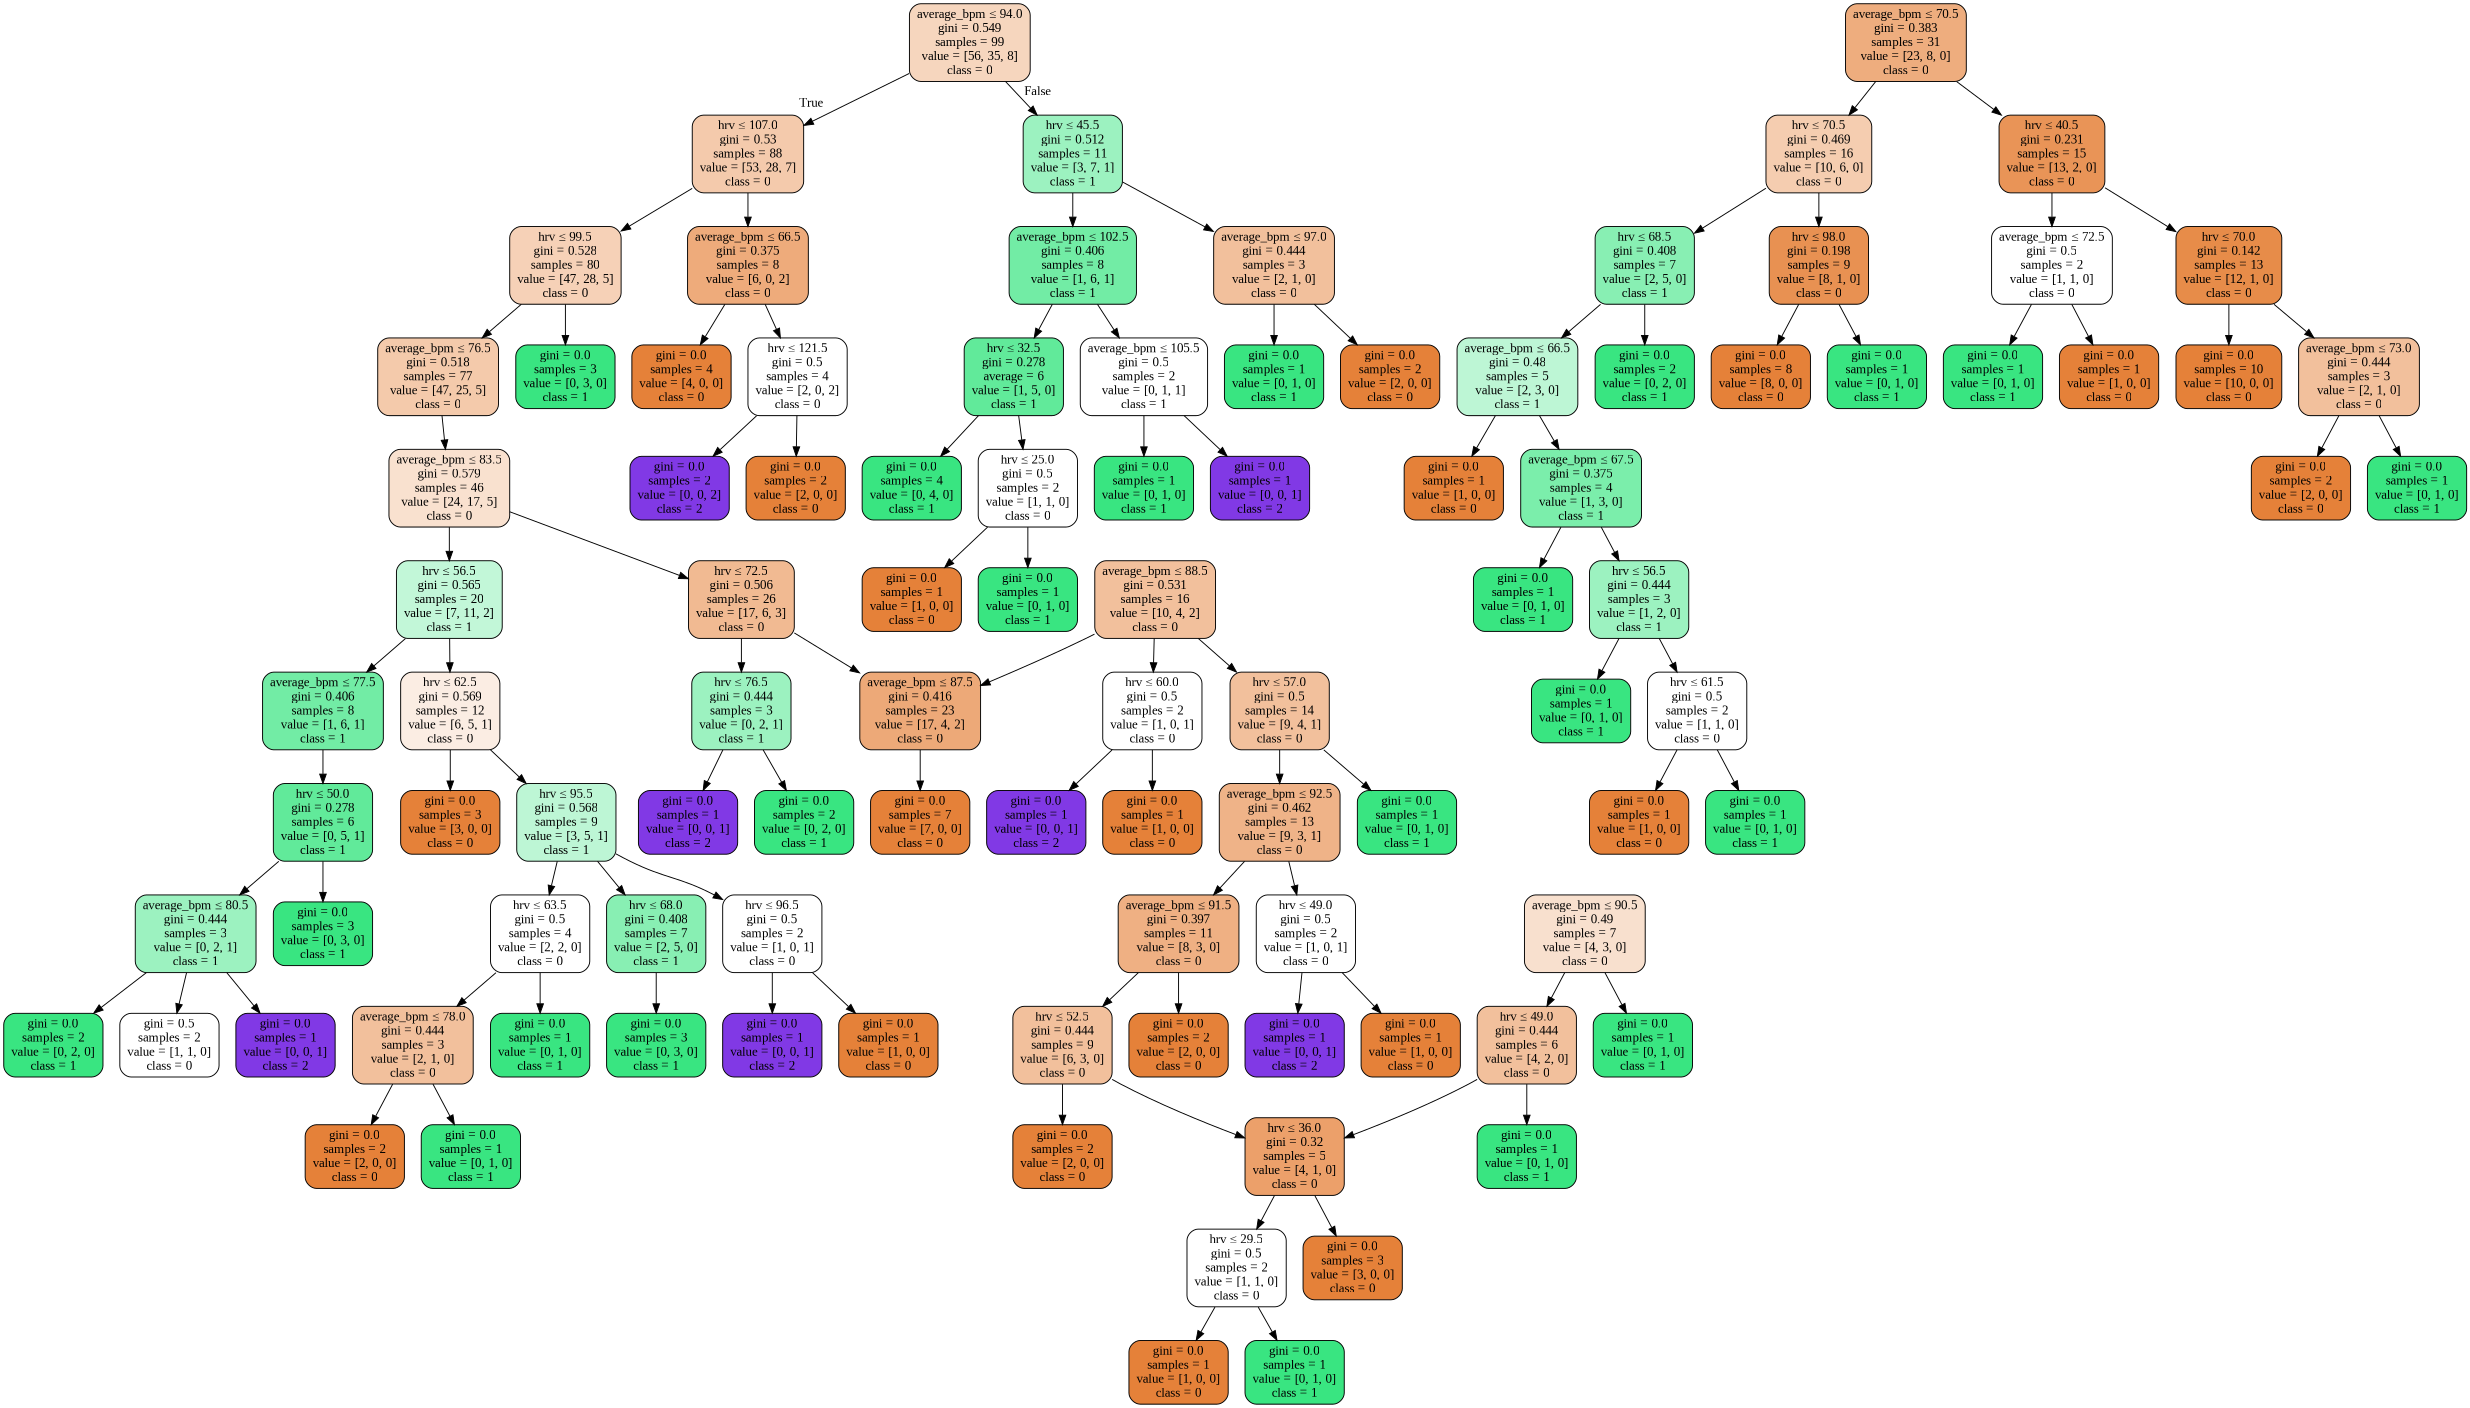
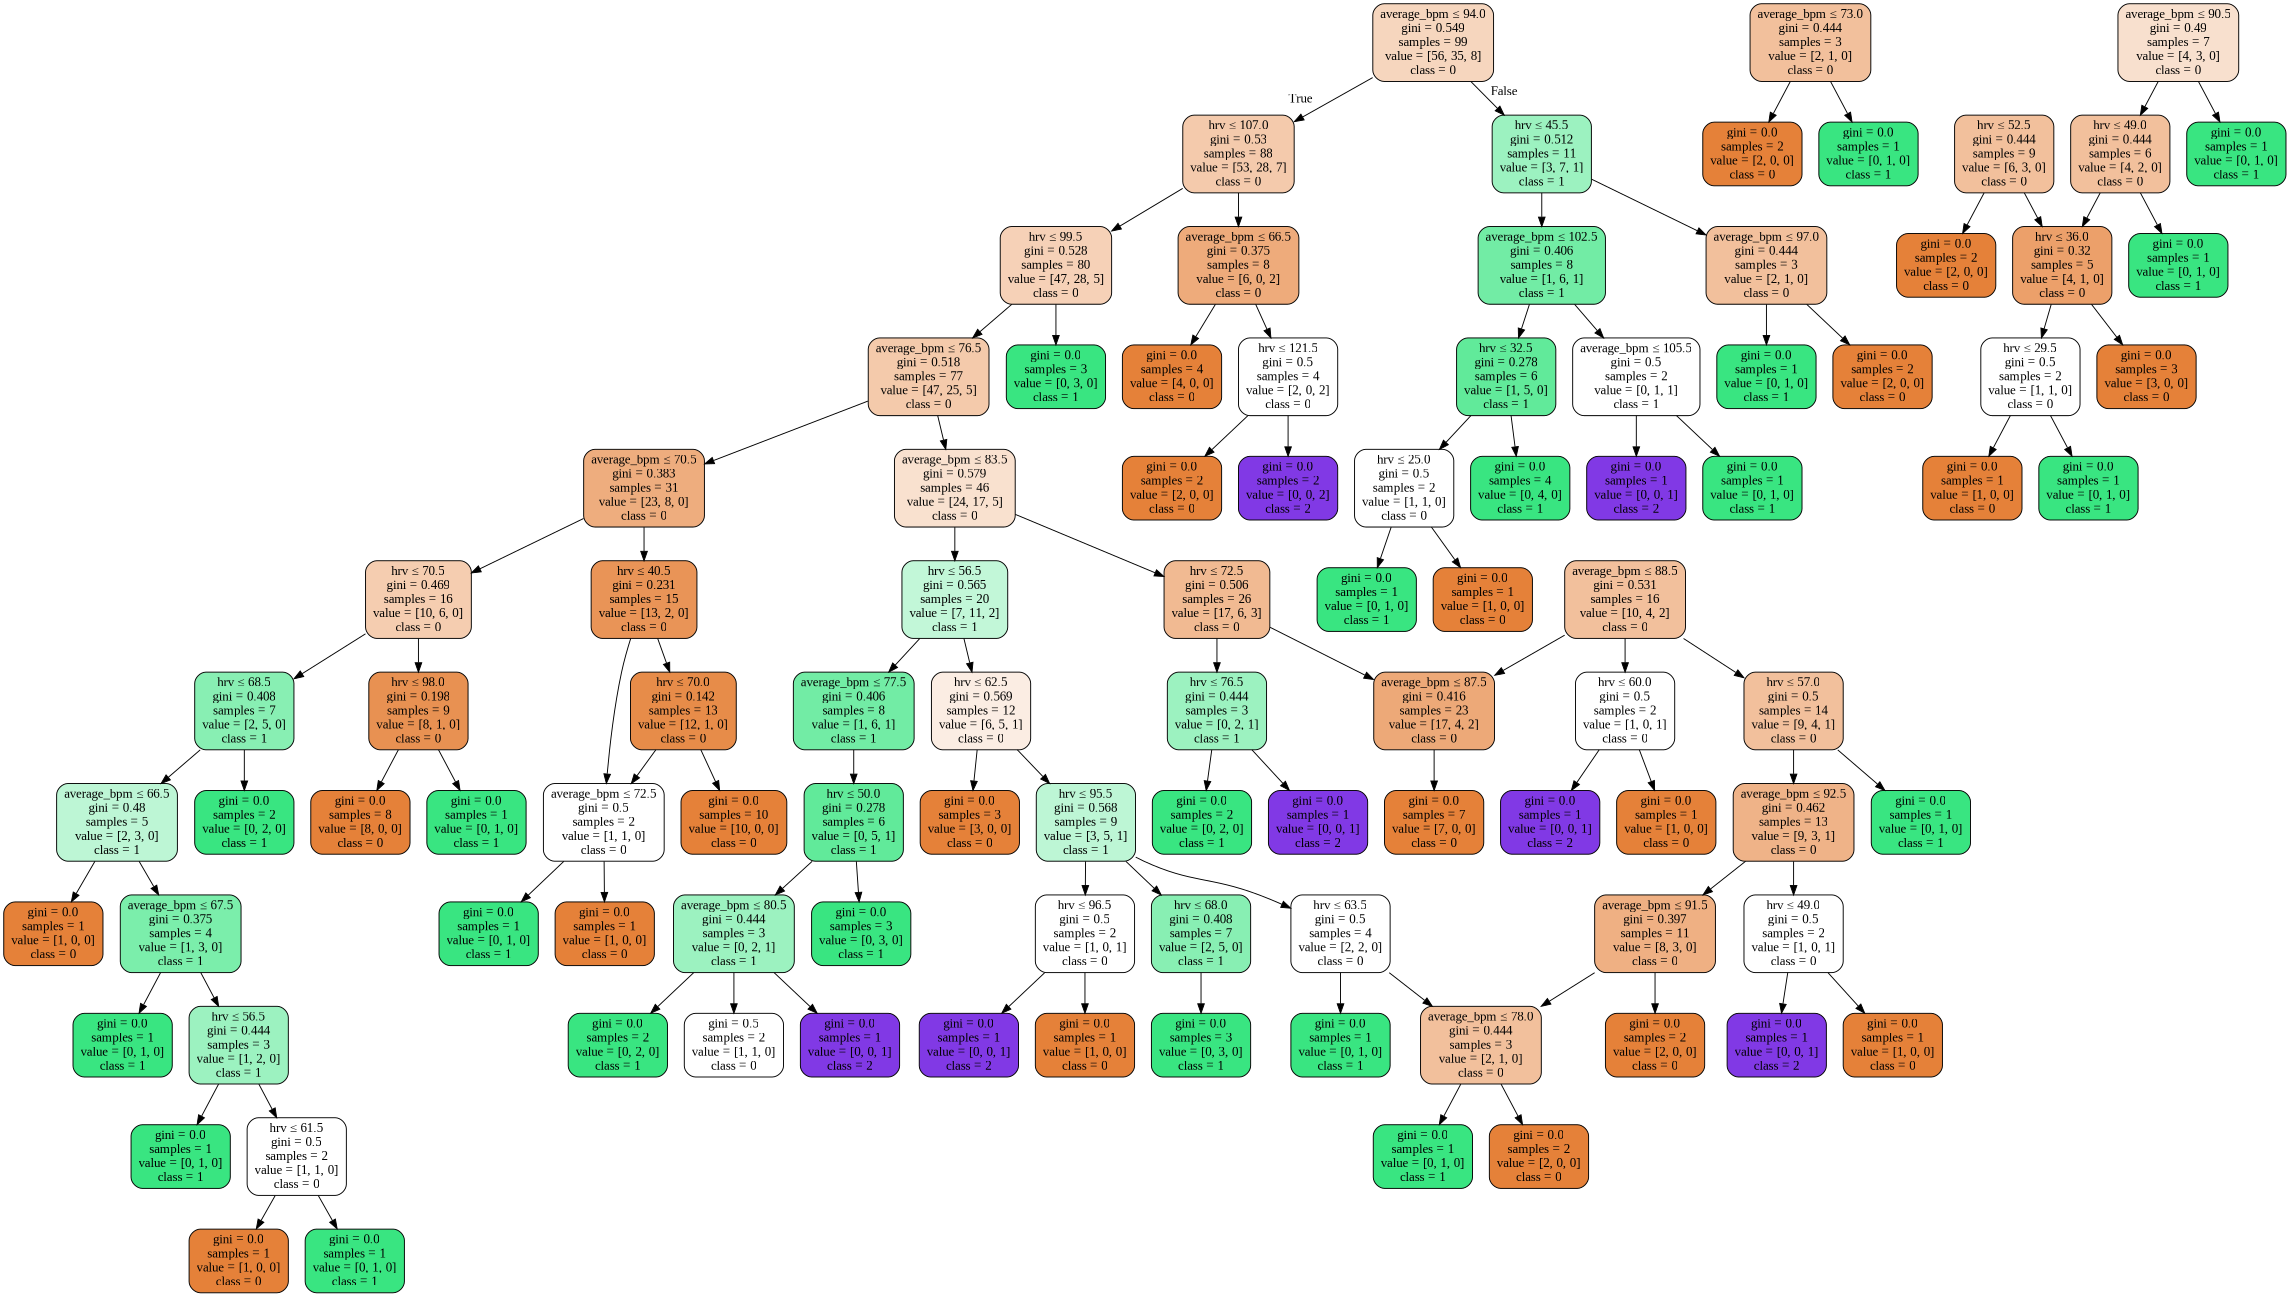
edge "hrv ≤ 70.0" -> "average_bpm ≤ 73.0": now "hrv ≤ 70.0" -> "average_bpm ≤ 72.5"
node "hrv ≤ 32.5": text "average = 6" -> "samples = 6"
edge "average_bpm ≤ 76.5" -> "average_bpm ≤ 70.5": added
edge "average_bpm ≤ 91.5" -> "hrv ≤ 52.5": now "average_bpm ≤ 91.5" -> "average_bpm ≤ 78.0"
